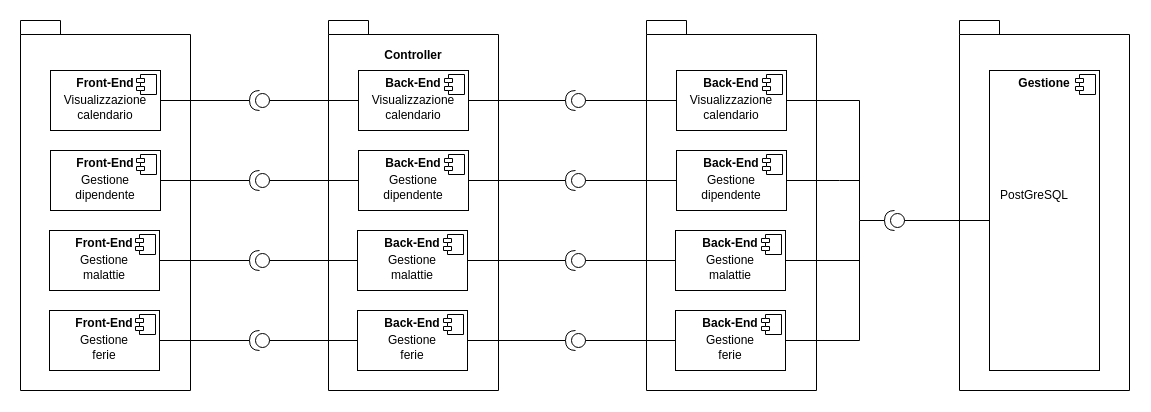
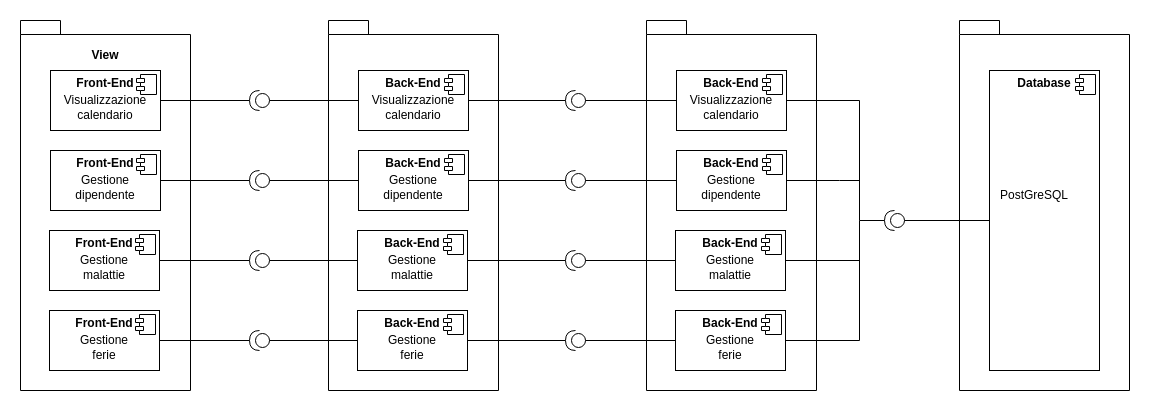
node "View": added
node "Controller": removed
node "Gestione": label "Gestione" -> "Database"
